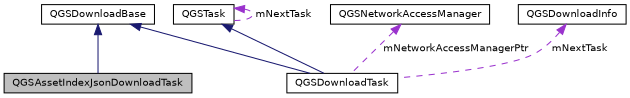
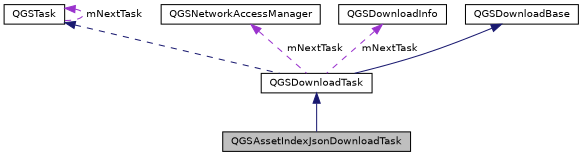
edge "QGSDownloadTask" -> "QGSNetworkAccessManager": label " mNetworkAccessManagerPtr" -> " mNextTask"
edge "QGSDownloadTask" -> "QGSTask": style solid -> dashed
edge "QGSAssetIndexJsonDownloadTask" -> "QGSDownloadBase": now "QGSAssetIndexJsonDownloadTask" -> "QGSDownloadTask"
